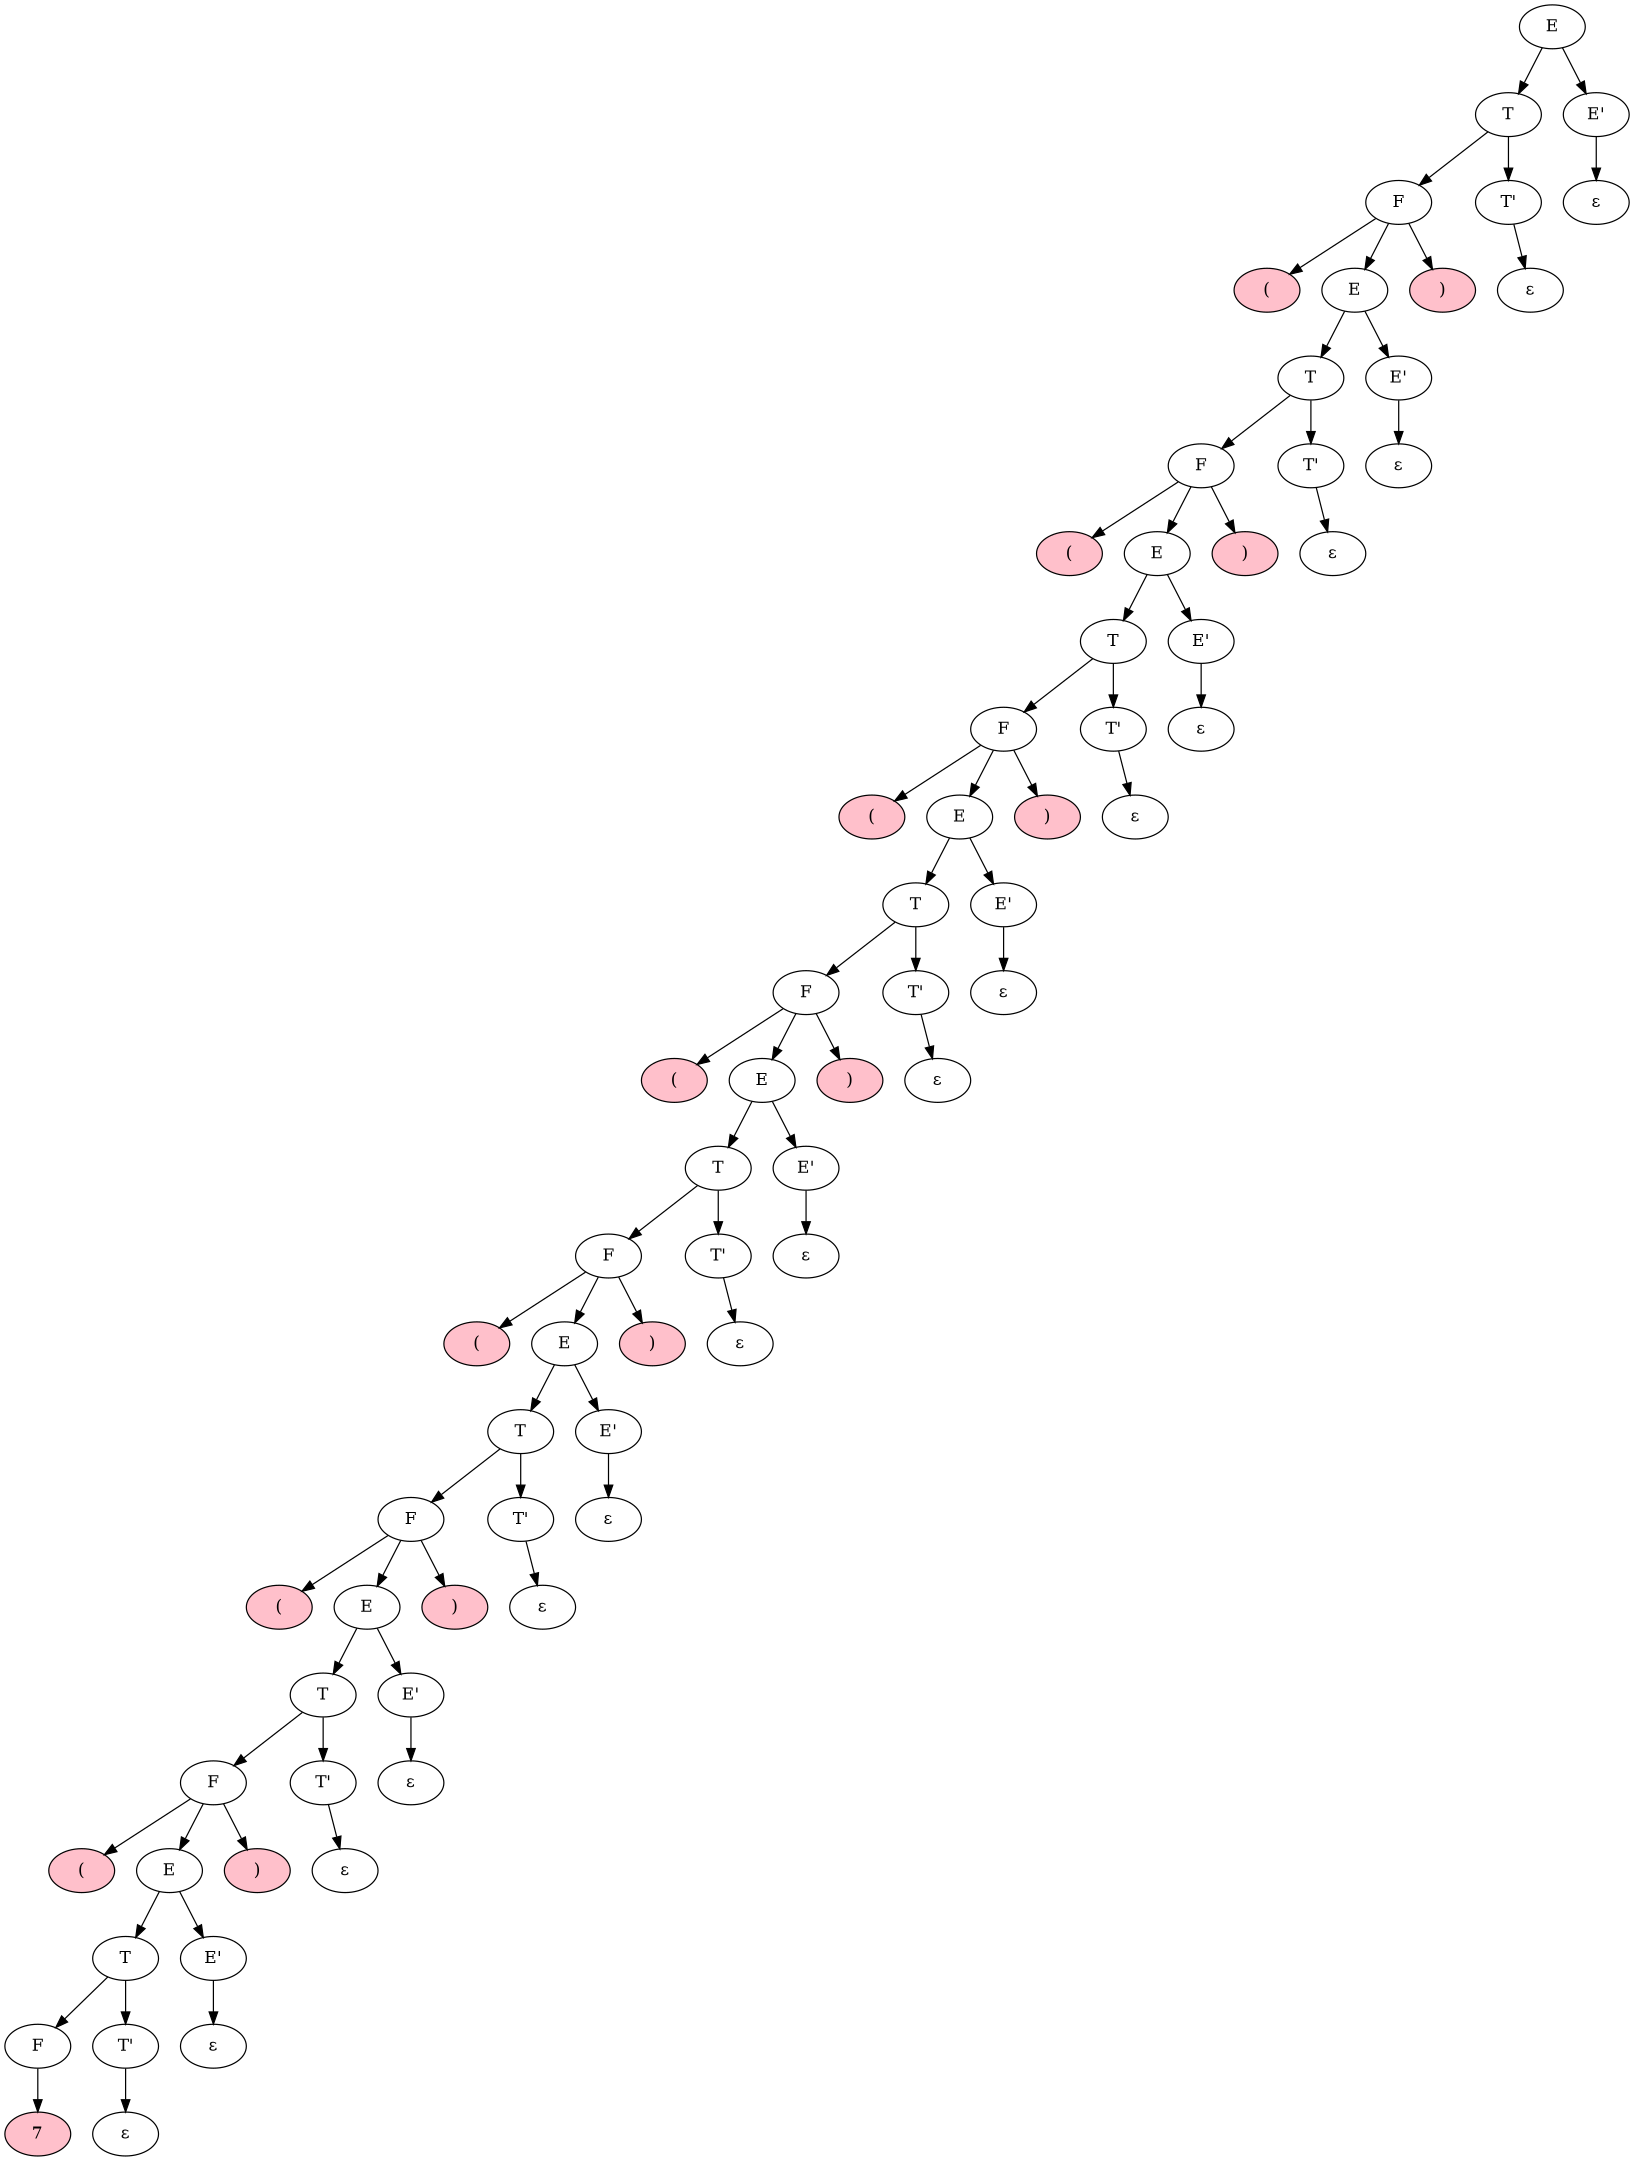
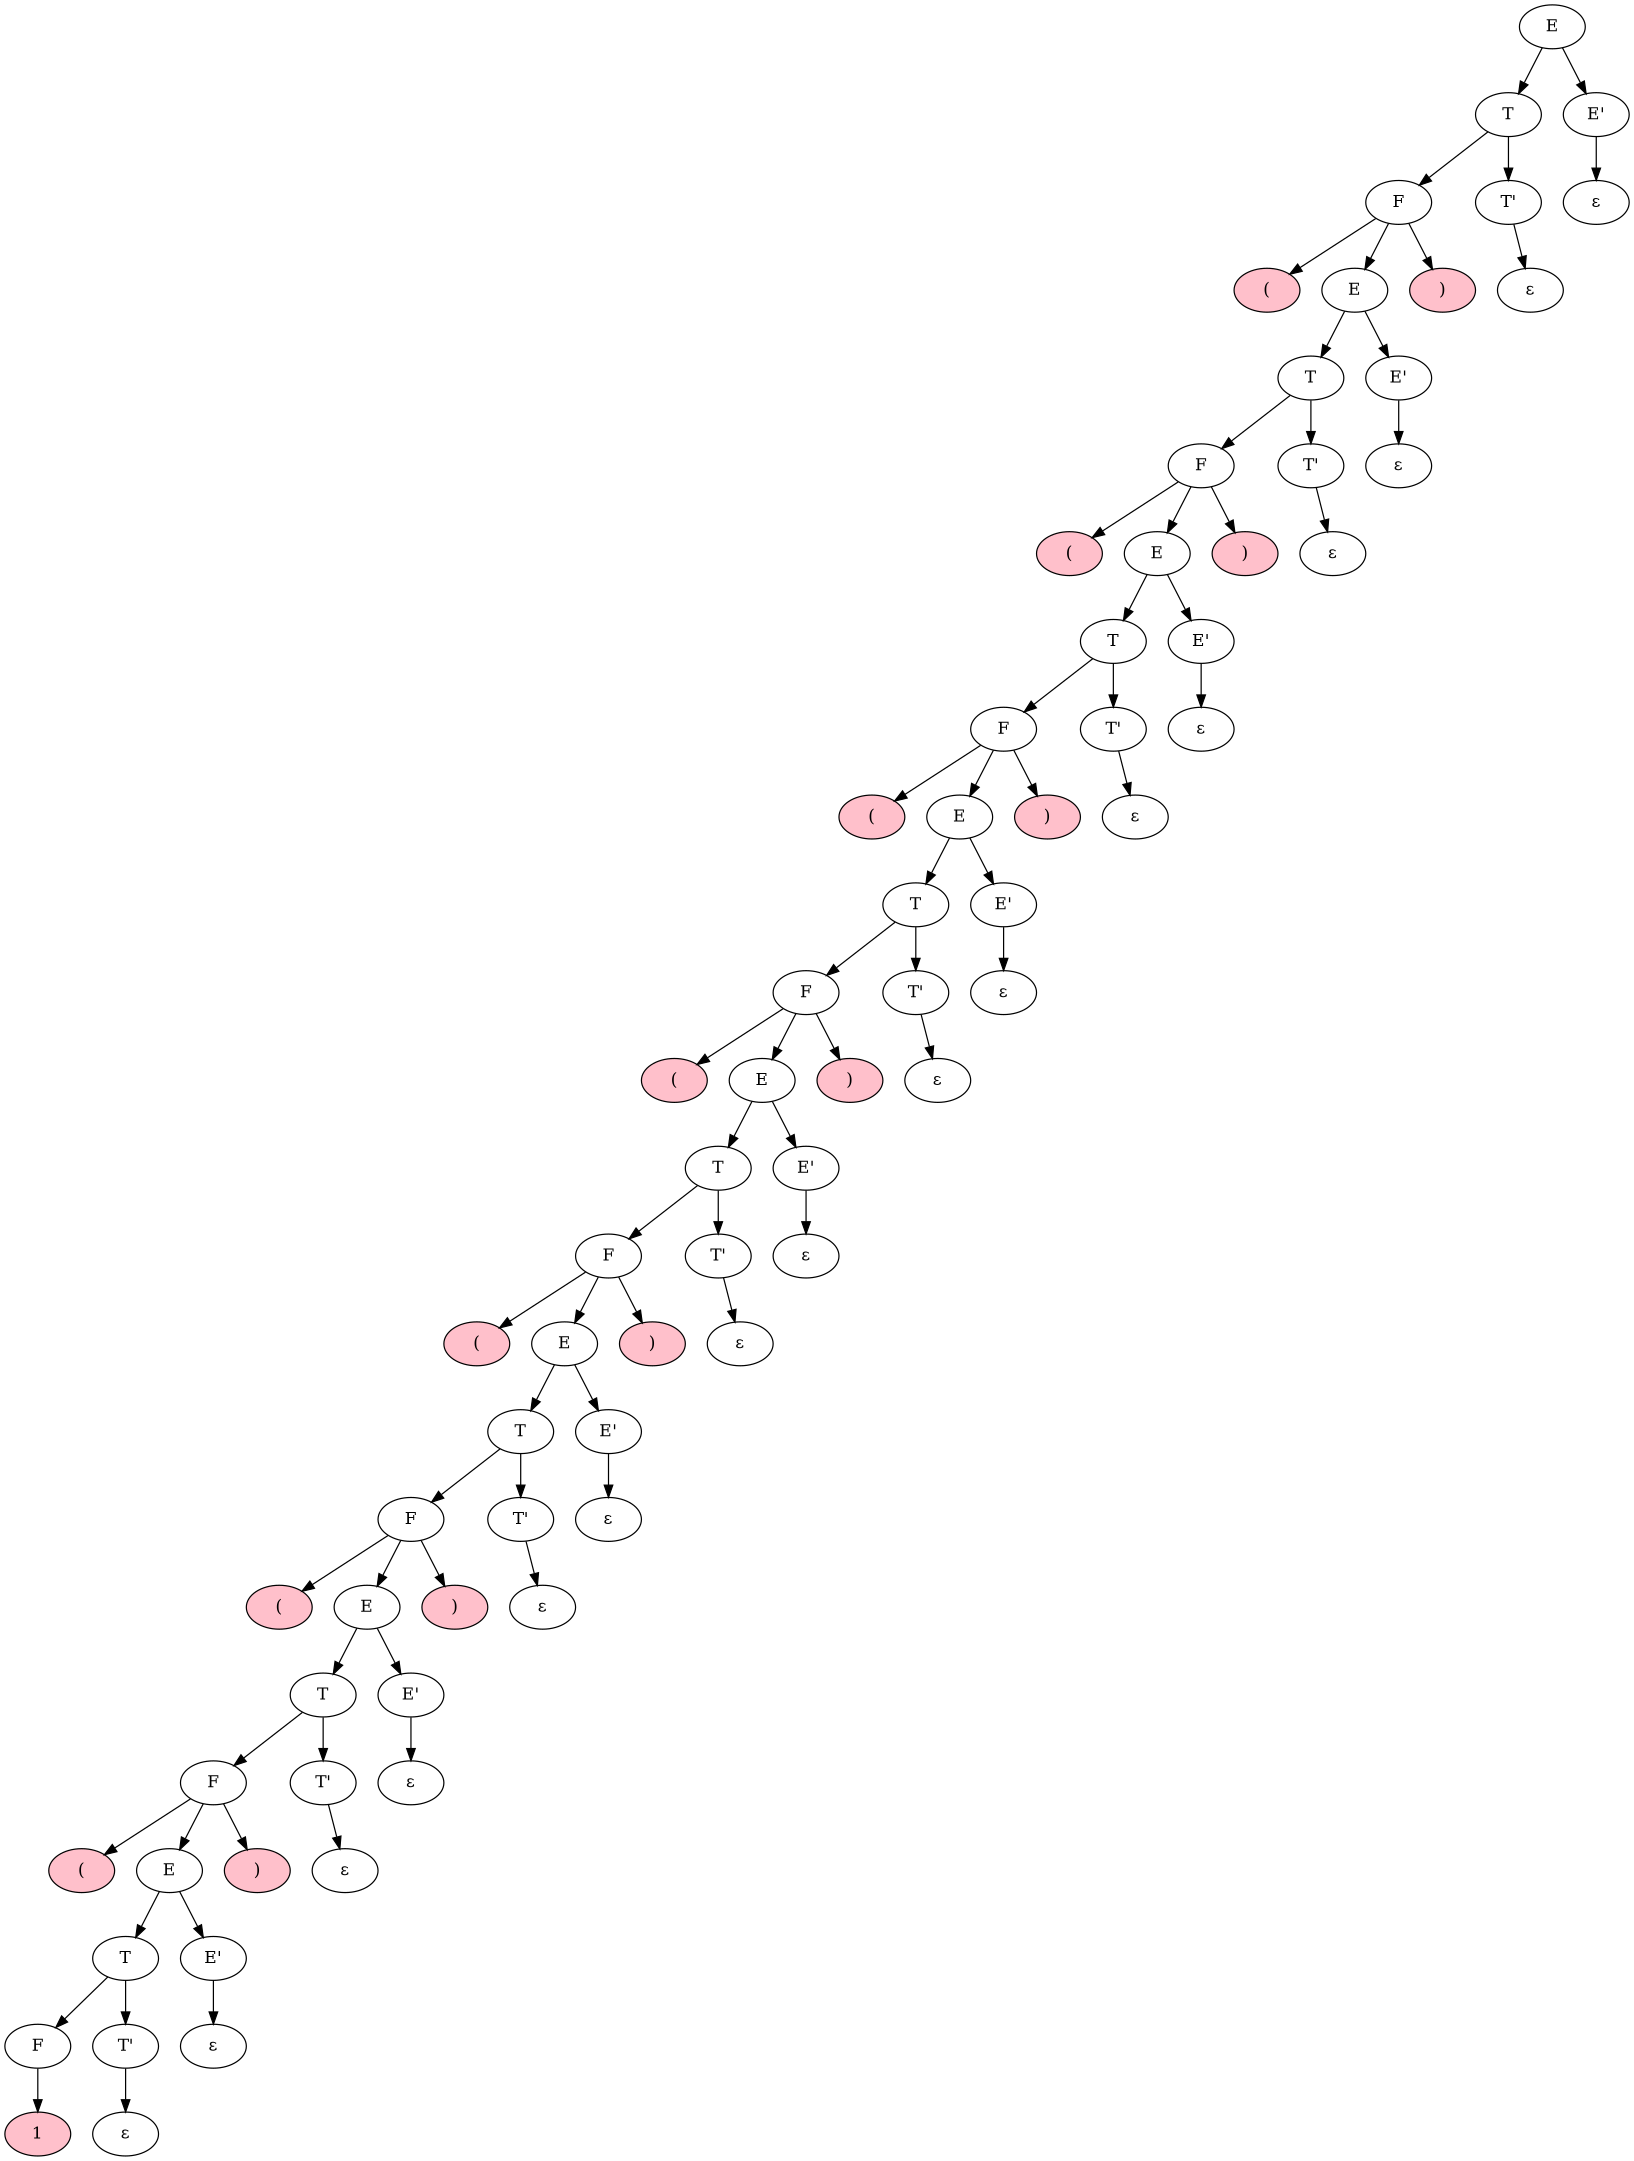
node "7": label "7" -> "1"
